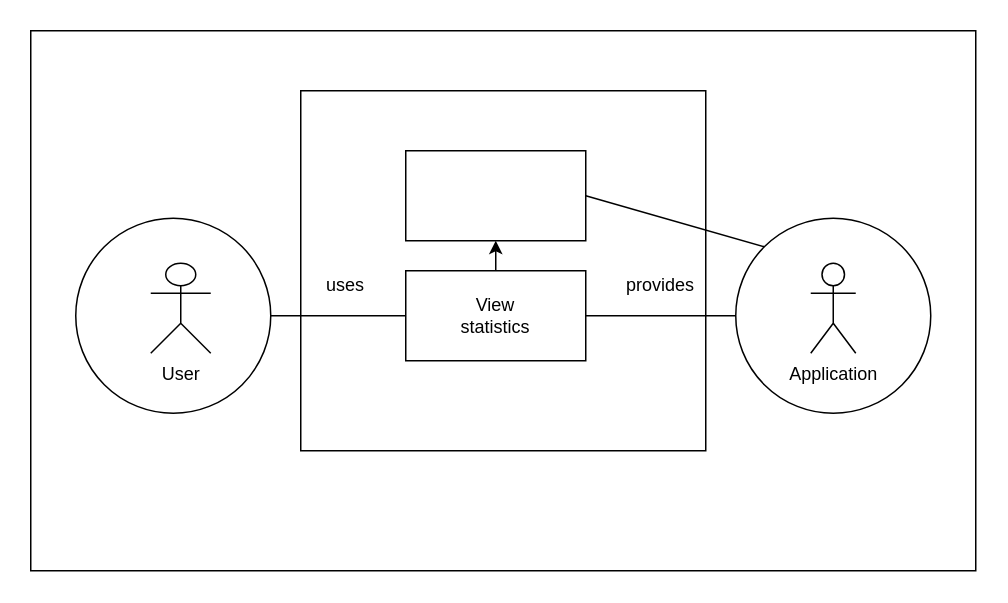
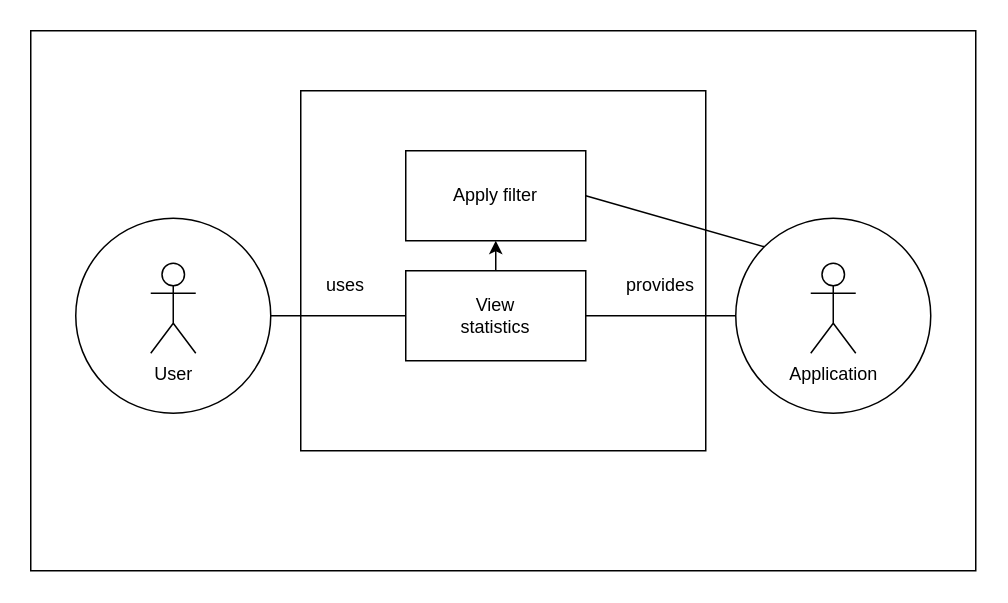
node "Apply filter": added
node "User": size 60x90 -> 45x90
